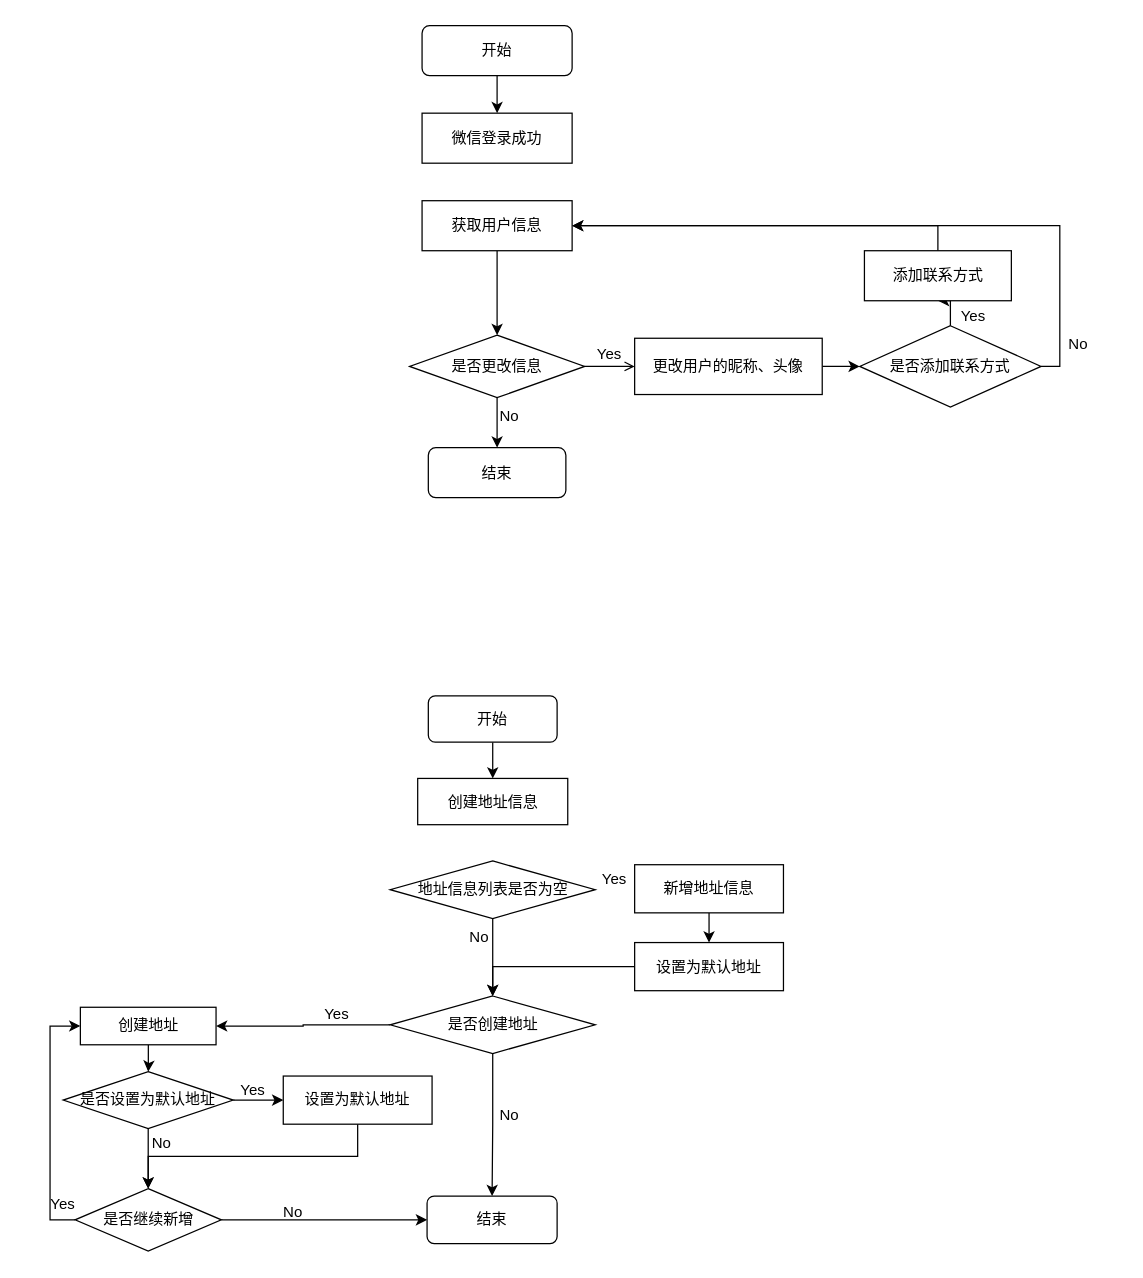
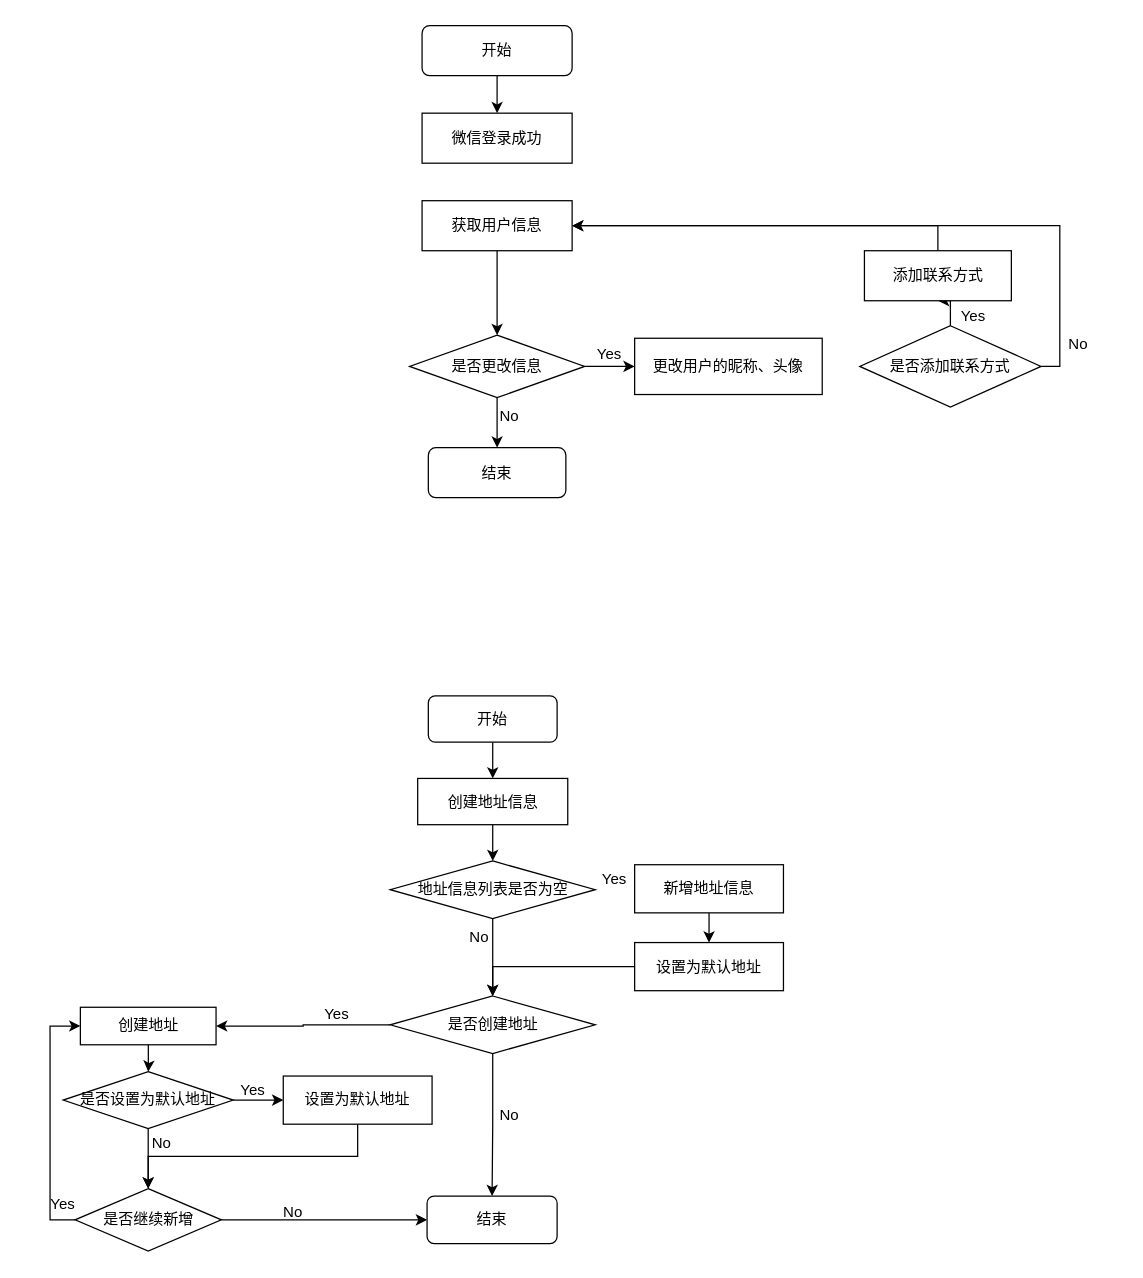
edge "是否更改信息" -> "更改用户的昵称、头像": arrowhead open -> classic
edge "更改用户的昵称、头像" -> "是否添加联系方式": removed
edge "创建地址信息" -> "地址信息列表是否为空": added
